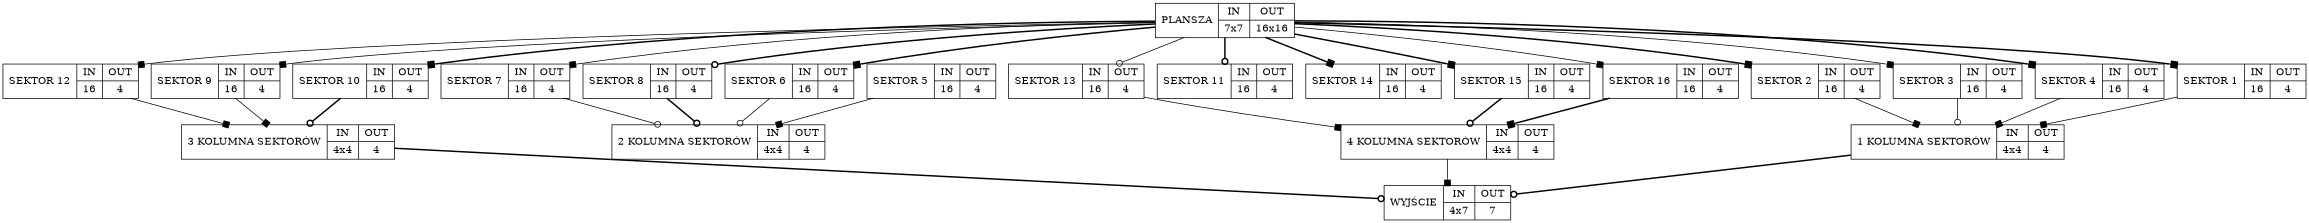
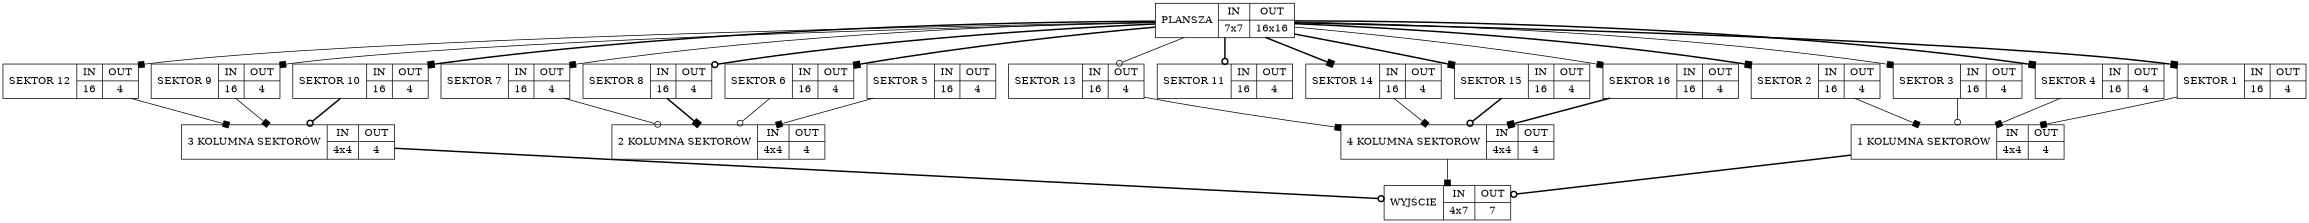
edge "SEKTOR 14" -> "4 KOLUMNA SEKTORÓW": added
edge "SEKTOR 8" -> "2 KOLUMNA SEKTORÓW": arrowhead odot -> box
